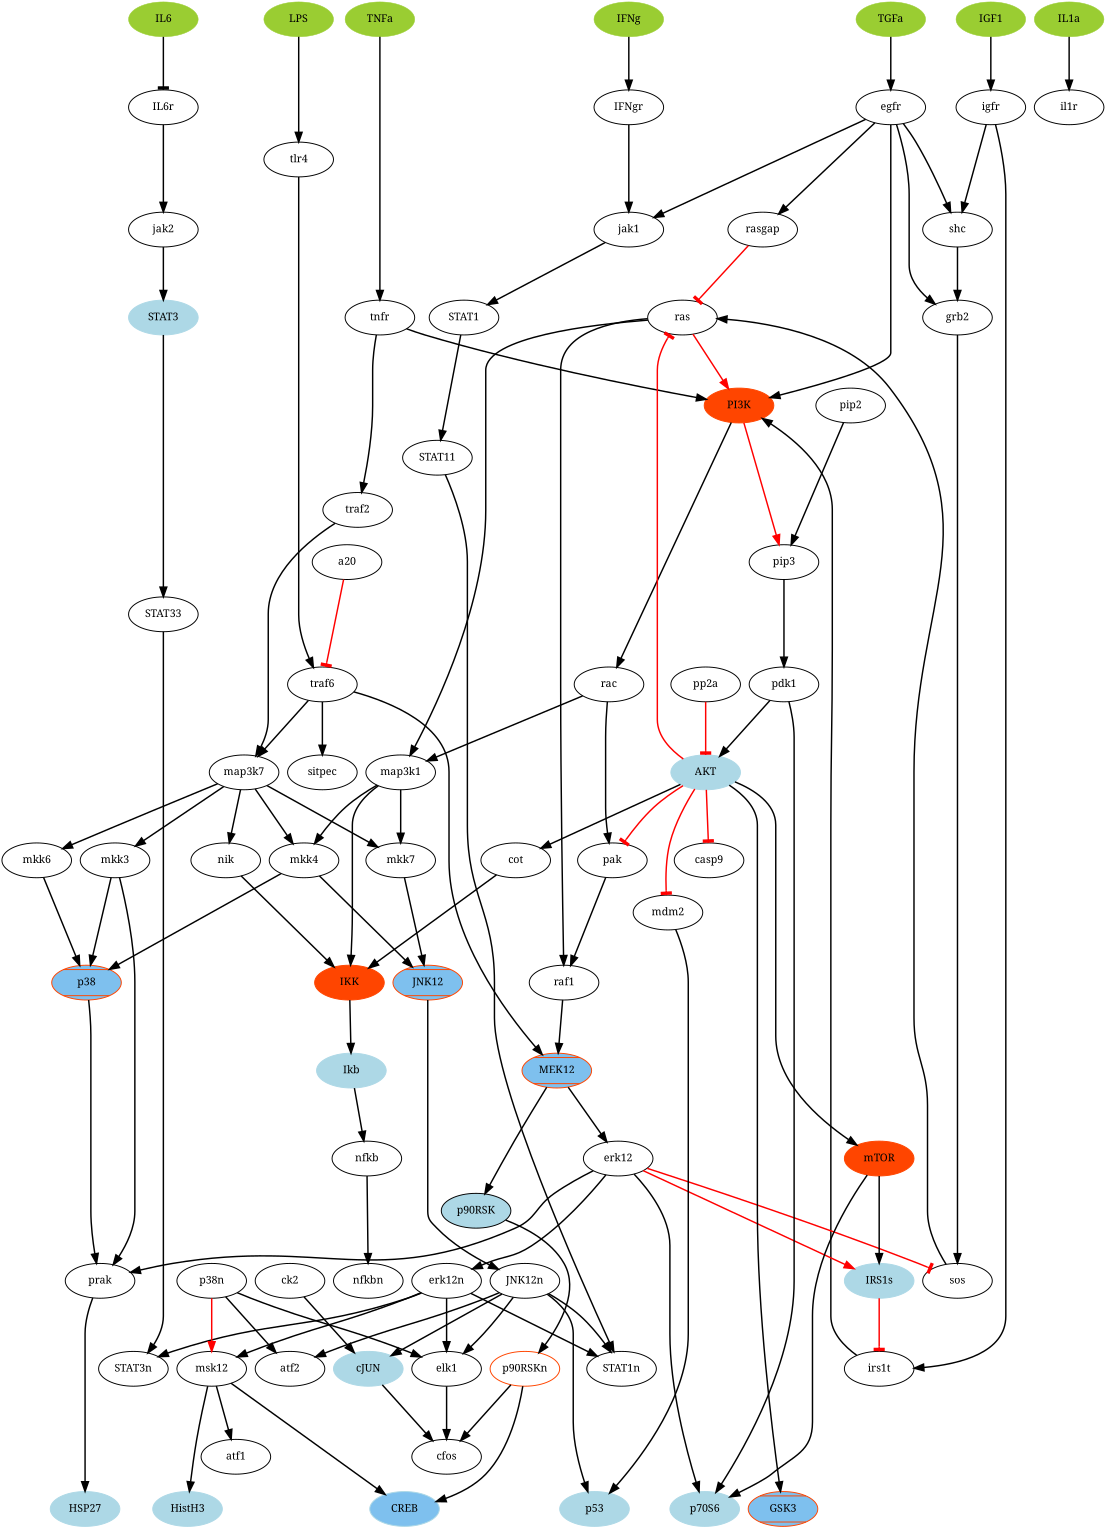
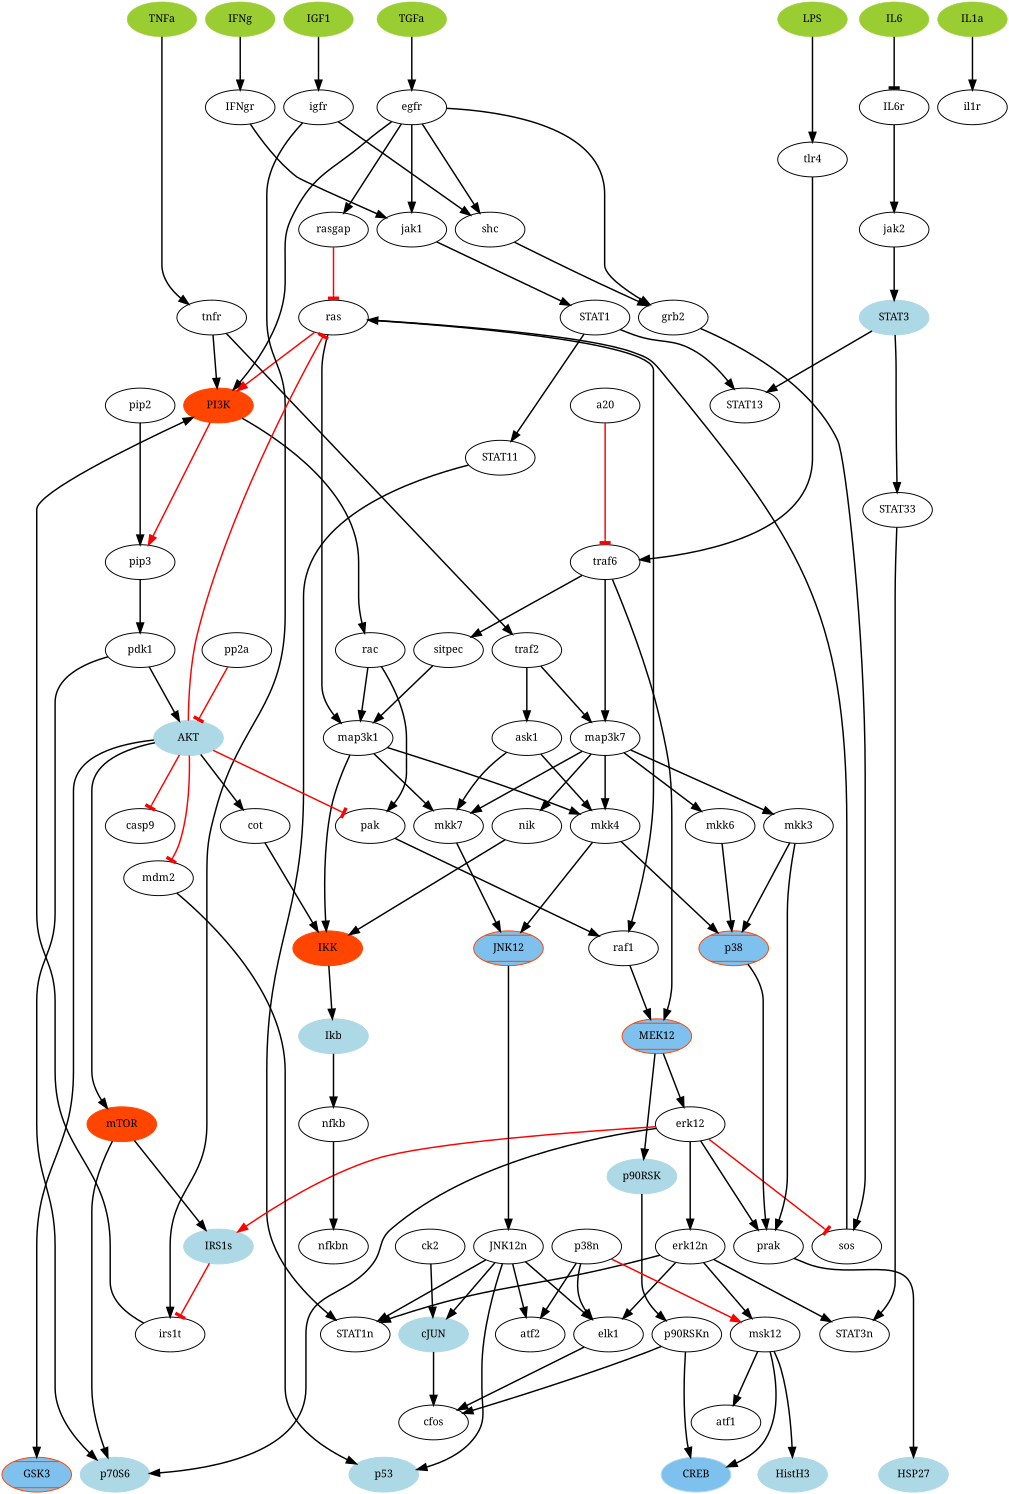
node "STAT13": added
edge "sitpec" -> "map3k1": added
node "ask1": added
node "p90RSK": color black -> lightblue
node "p90RSKn": color orangered -> black
